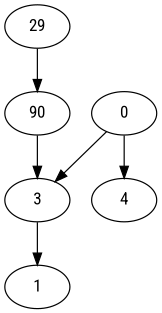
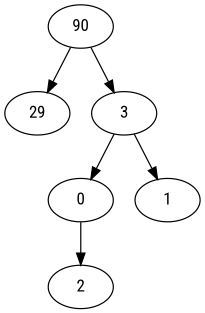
edge "29" -> "90": reversed
edge "0" -> "3": reversed
node "4": label "4" -> "2"
